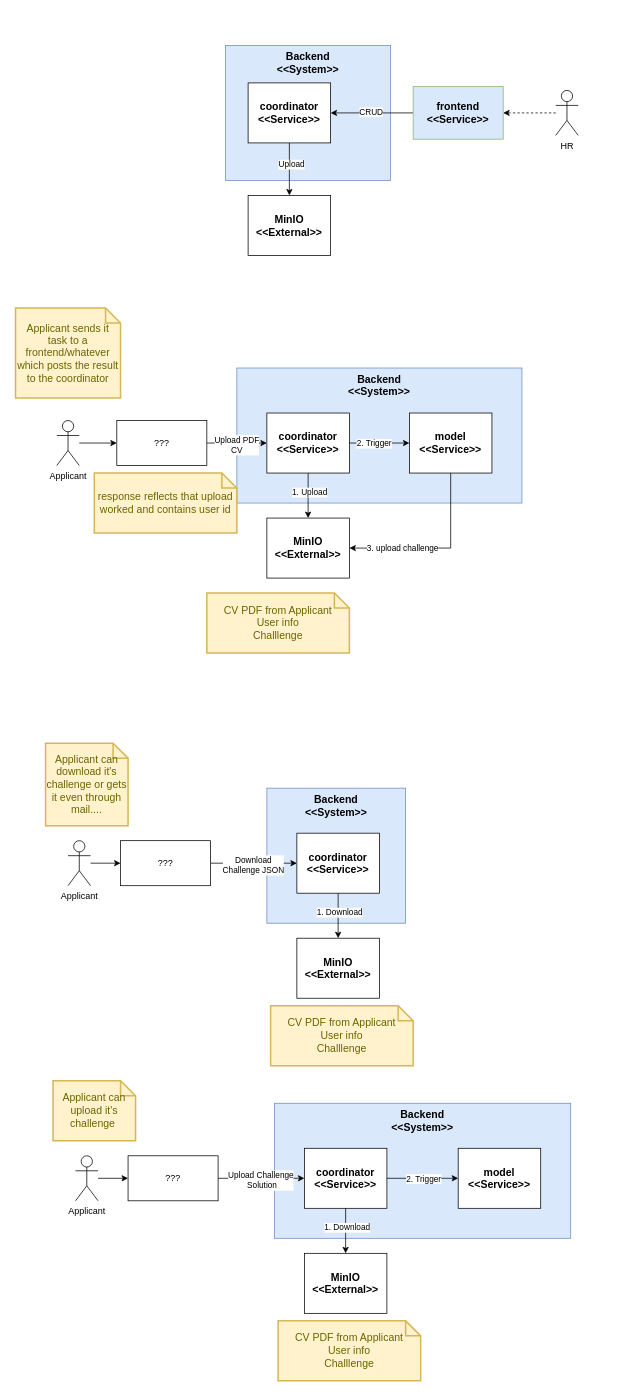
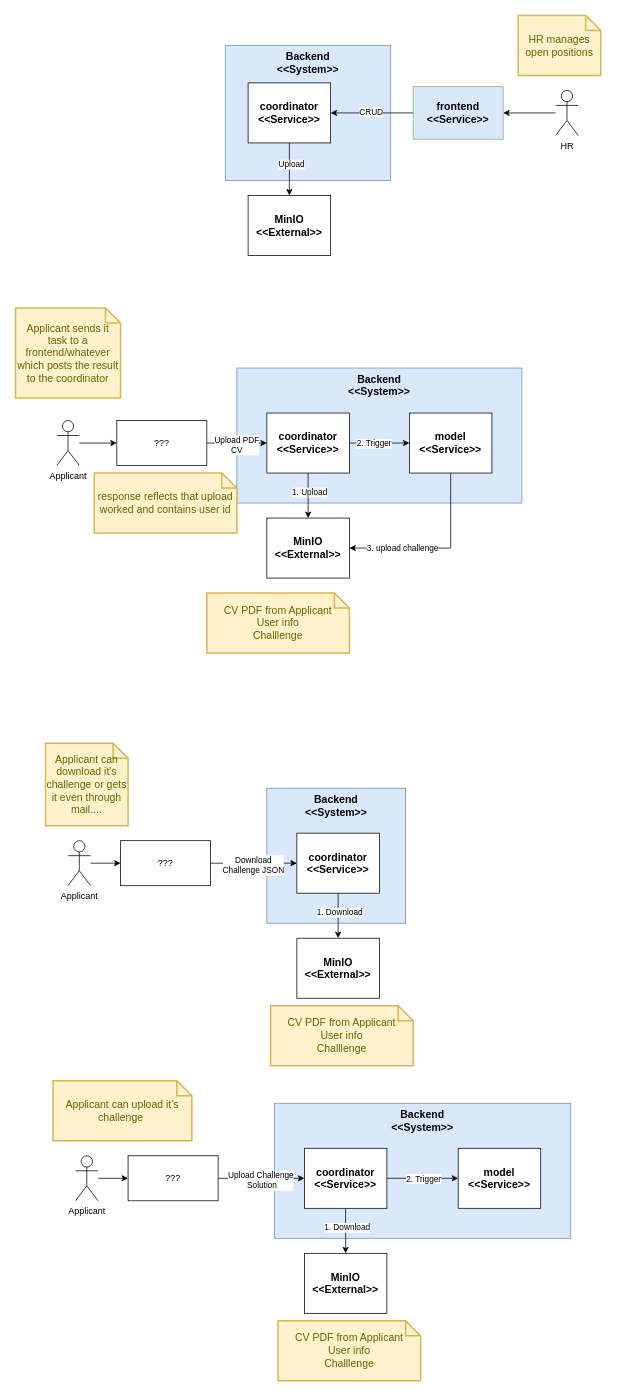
node "HR manages open positions": added
edge "HR" -> "frontend <<Service>>": style dashed -> solid
node "Applicant can upload it's challenge": size 83x60 -> 139x60
